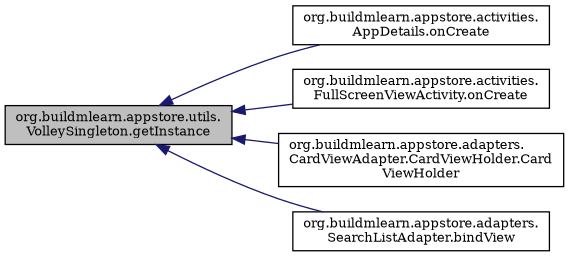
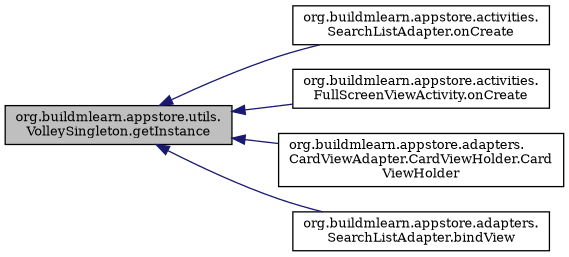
node "org.buildmlearn.appstore.activities. AppDetails.onCreate": label "org.buildmlearn.appstore.activities. AppDetails.onCreate" -> "org.buildmlearn.appstore.activities. SearchListAdapter.onCreate"
